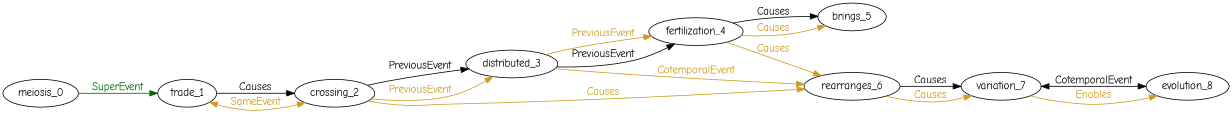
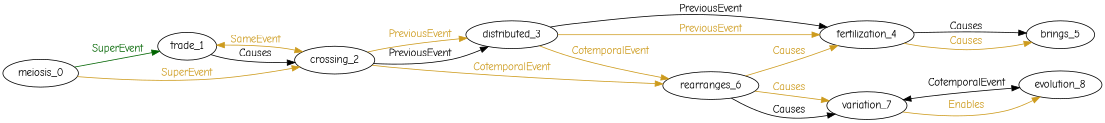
edge "fertilization_4" -> "rearranges_6": reversed
edge "meiosis_0" -> "crossing_2": added, label "SuperEvent"
edge "crossing_2" -> "rearranges_6": label "Causes" -> "CotemporalEvent"
